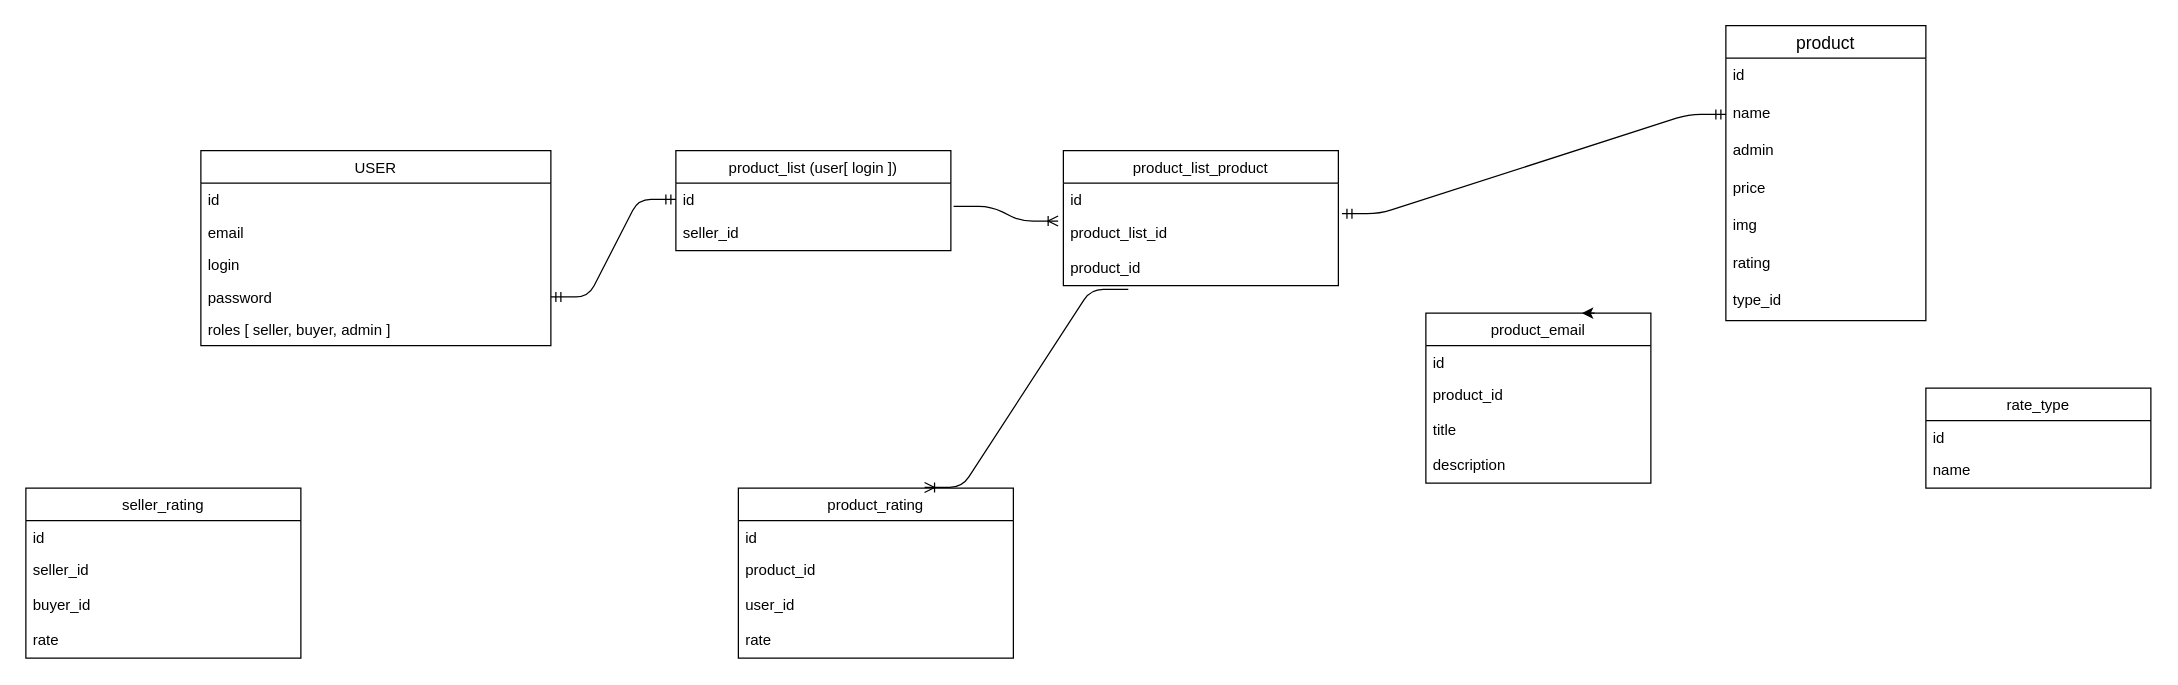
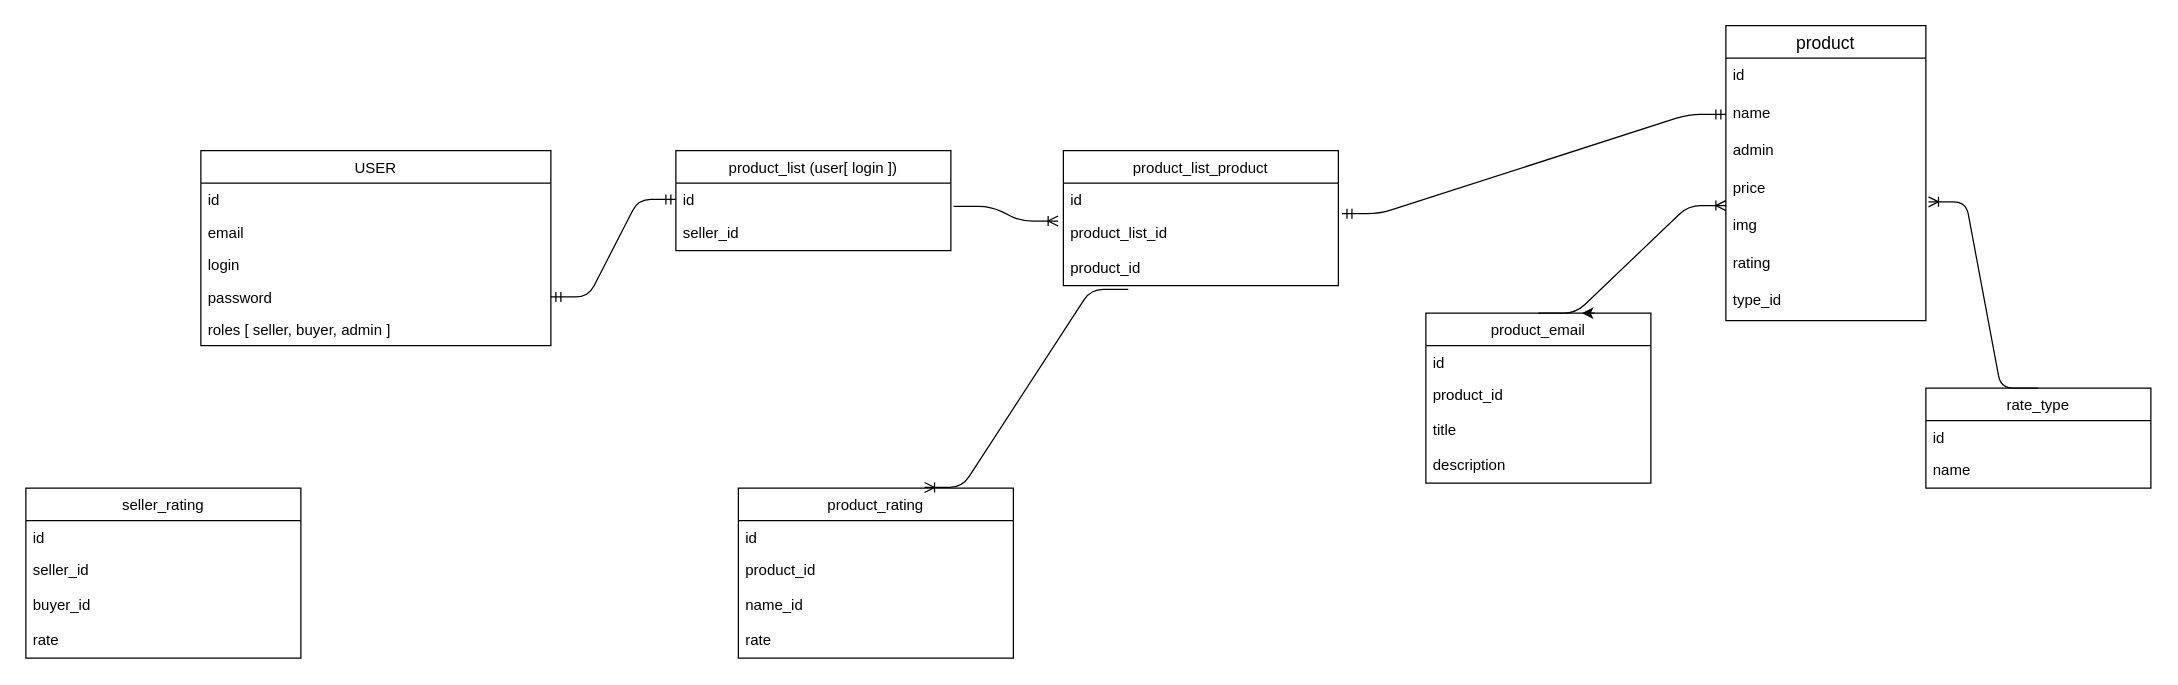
edge "product_email" -> "img": added
edge "rate_type" -> "price": added
node "user_id": label "user_id" -> "name_id"
